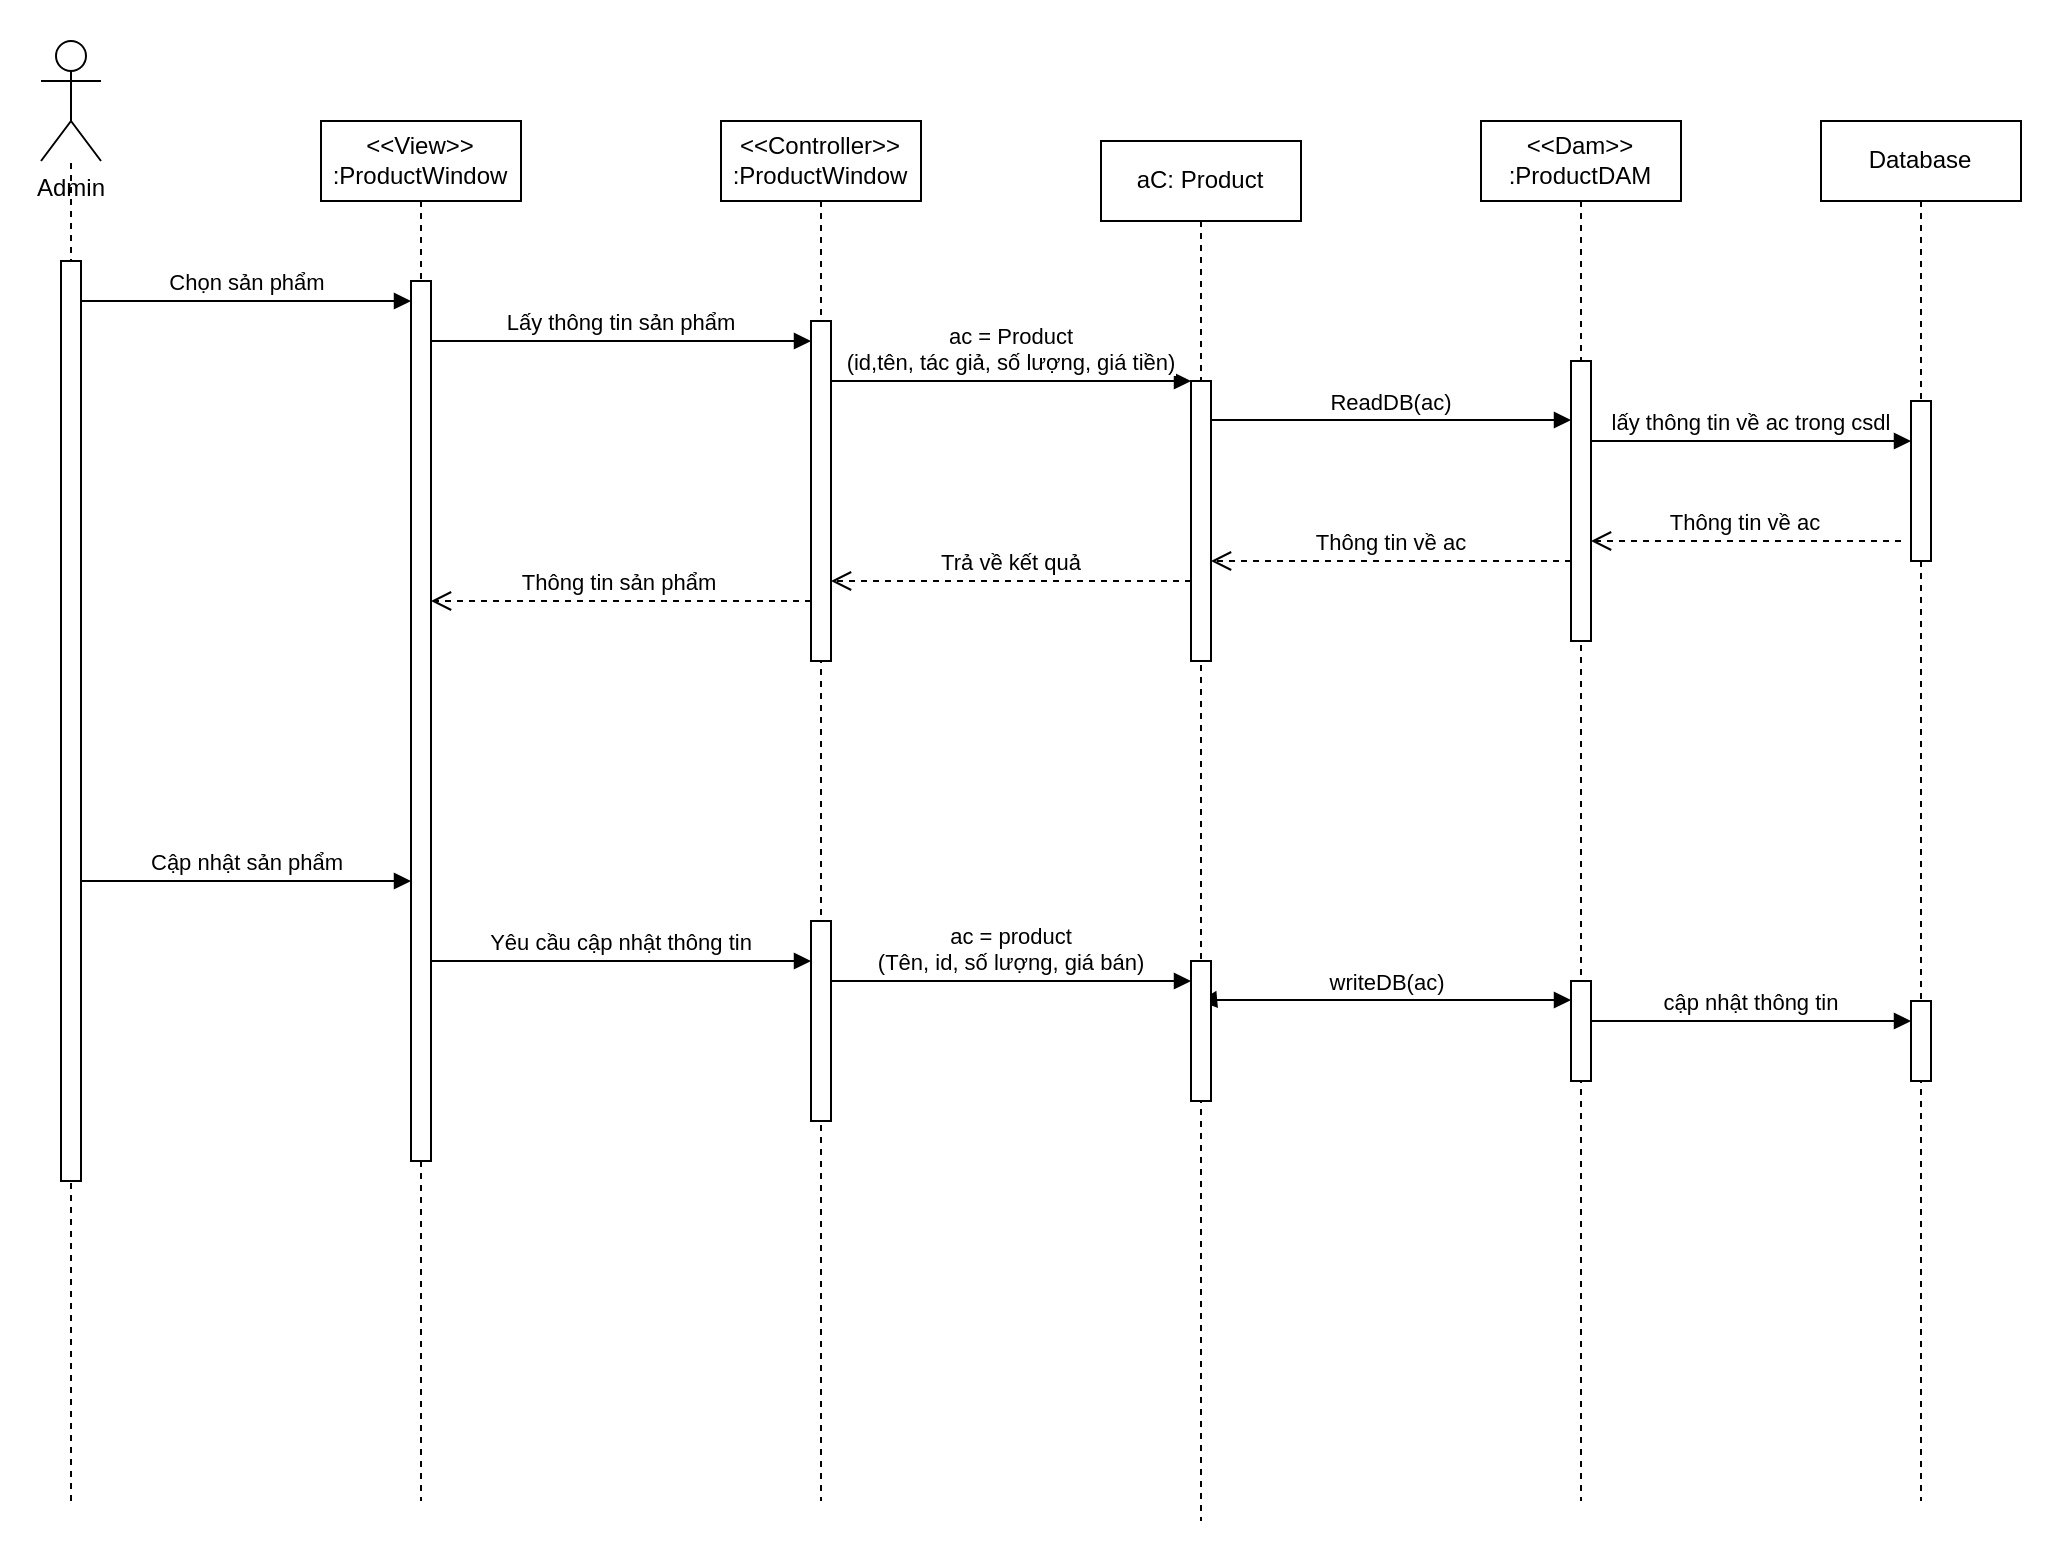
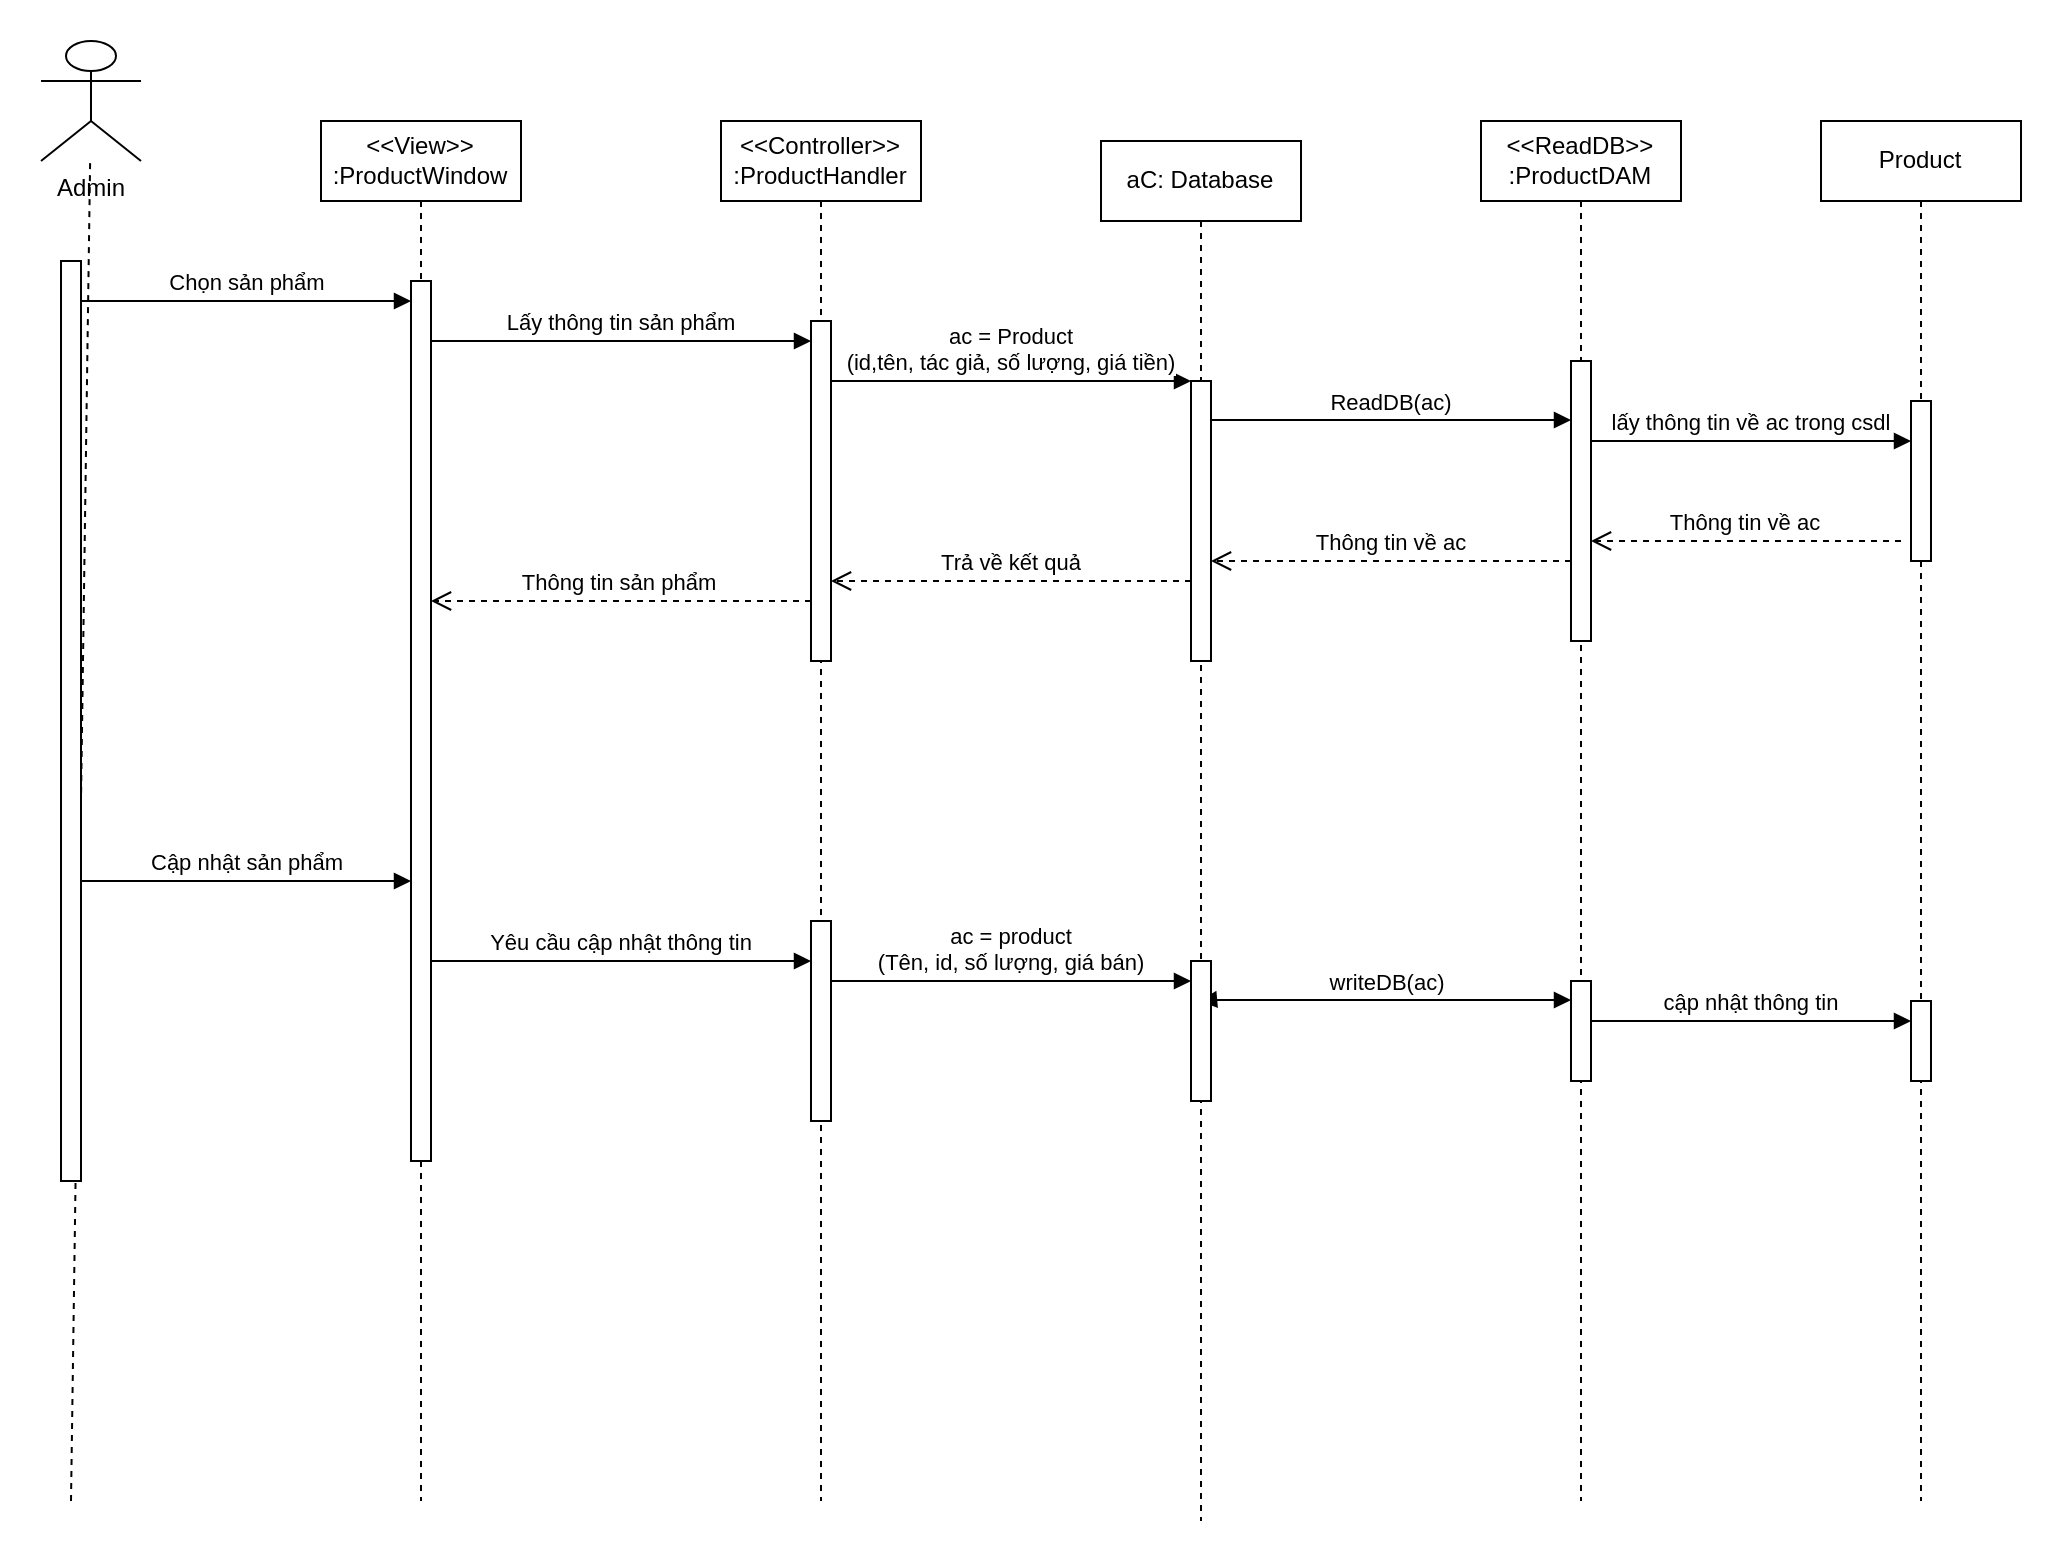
node "Admin": size 60x120 -> 100x120
node "<<Controller>> :ProductWindow": label "<<Controller>> :ProductWindow" -> "<<Controller>> :ProductHandler"
node "<<Dam>> :ProductDAM": label "<<Dam>> :ProductDAM" -> "<<ReadDB>> :ProductDAM"
node "Database": label "Database" -> "Product"
node "aC: Product": label "aC: Product" -> "aC: Database"
